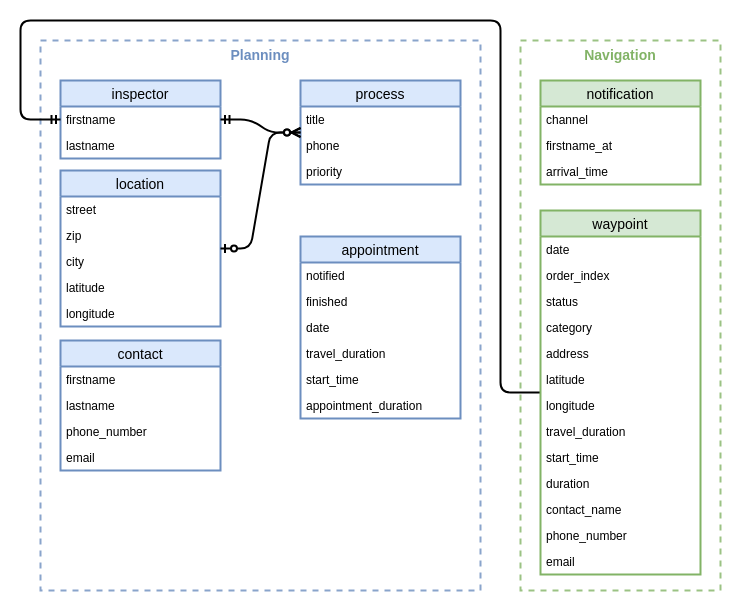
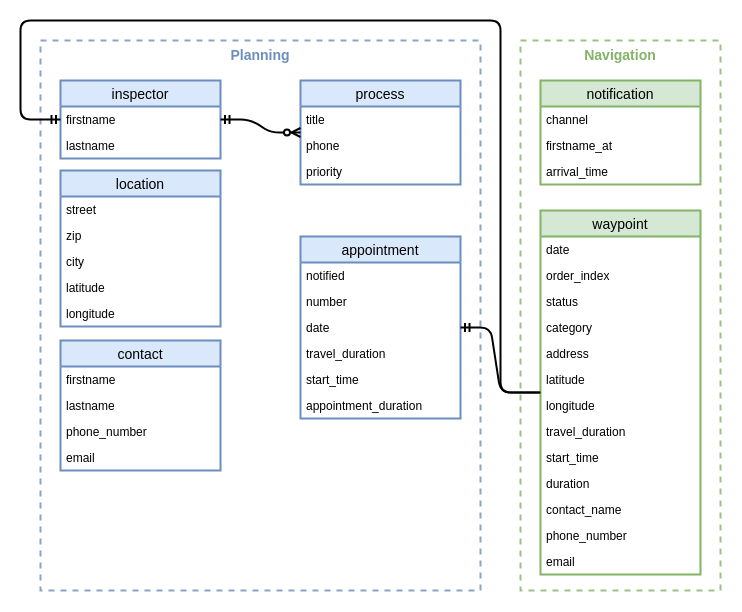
edge "process" -- "location": removed
node "finished": label "finished" -> "number"
edge "waypoint" -> "appointment": added
